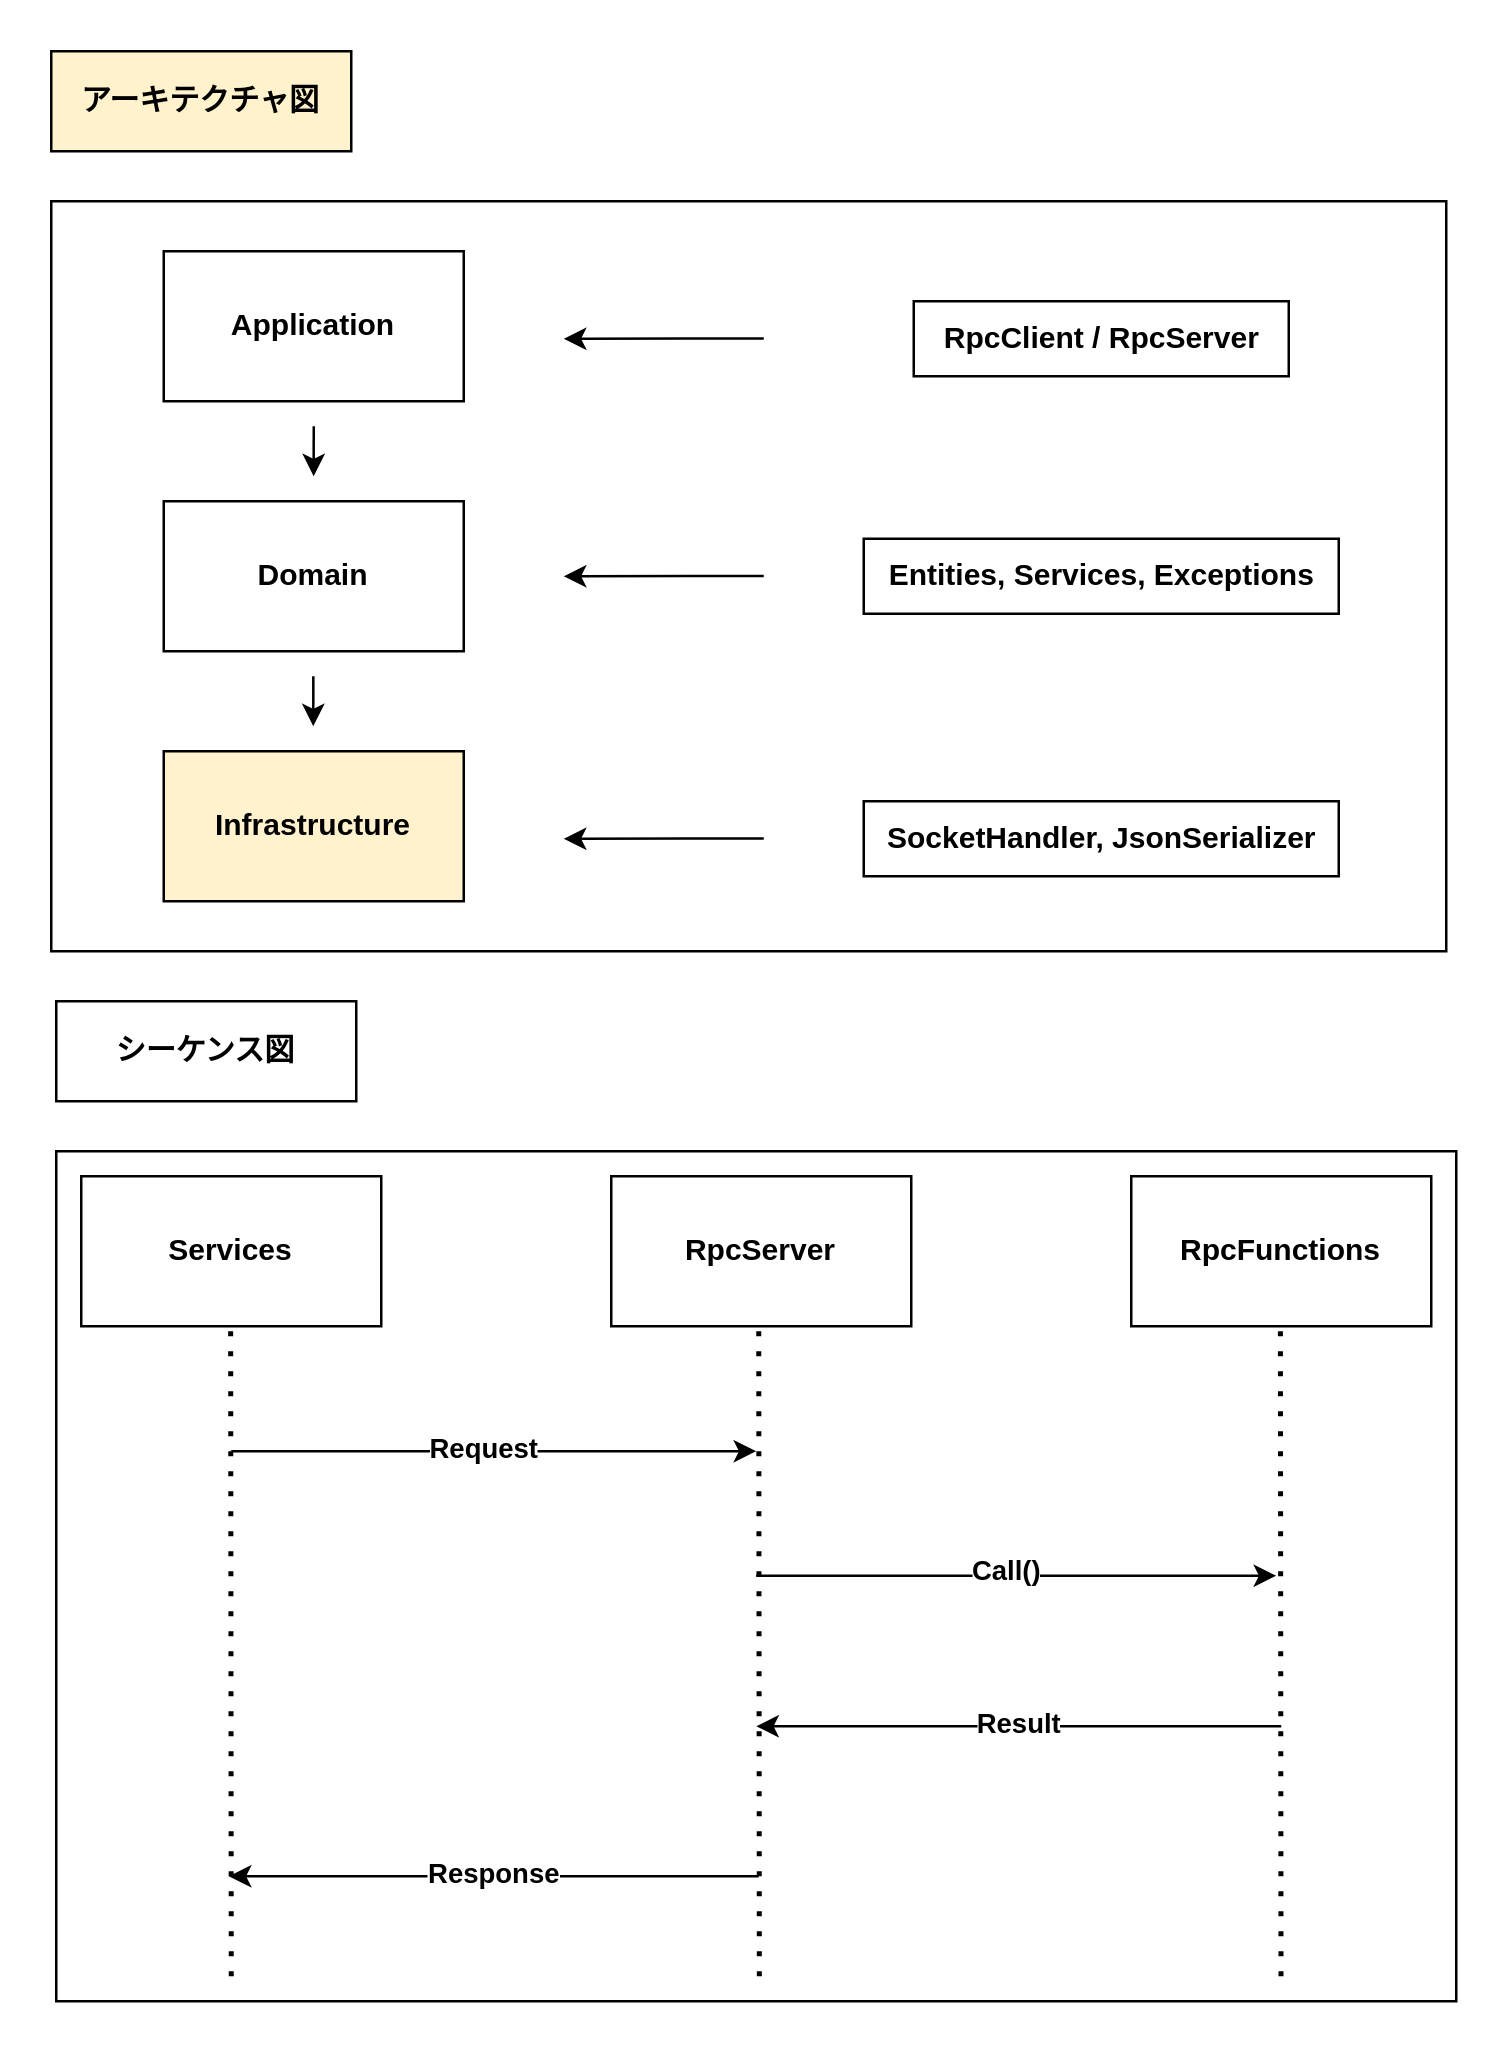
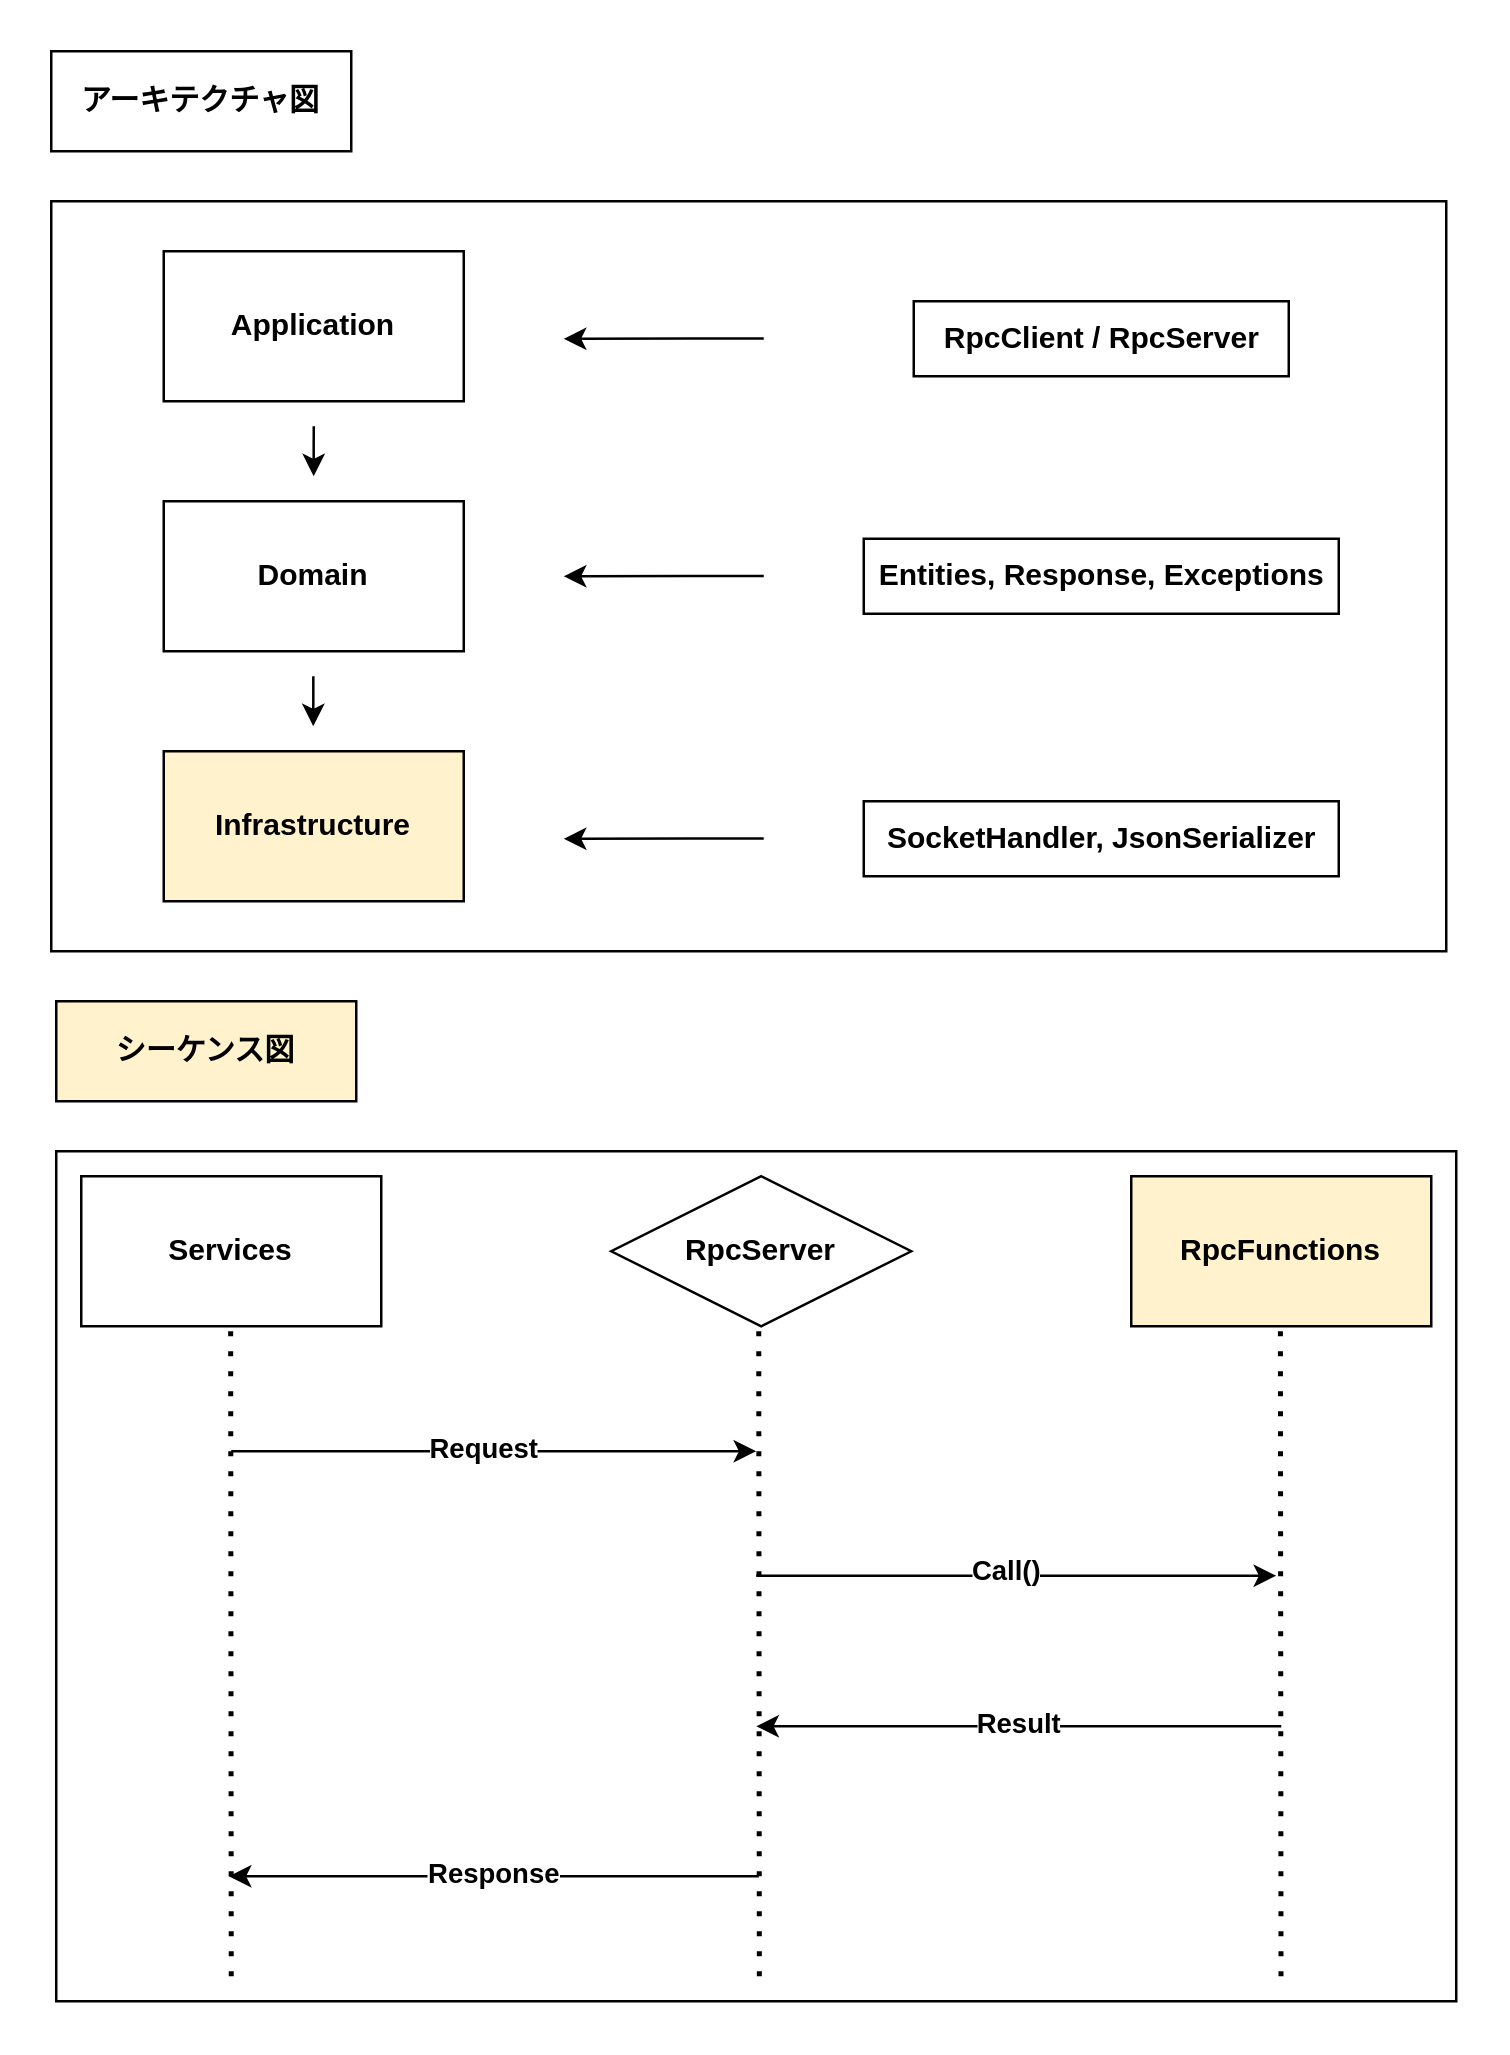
node "アーキテクチャ図": fillcolor #fff2cc -> #ffffff
node "Entities, Services, Exceptions": label "Entities, Services, Exceptions" -> "Entities, Response, Exceptions"
node "シーケンス図": fillcolor #ffffff -> #fff2cc
node "RpcServer": shape rectangle -> diamond
node "RpcFunctions": fillcolor #ffffff -> #fff2cc
